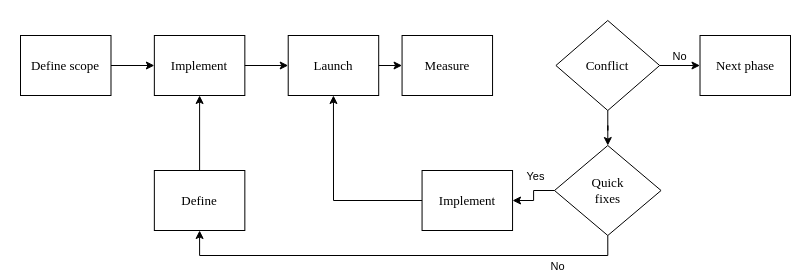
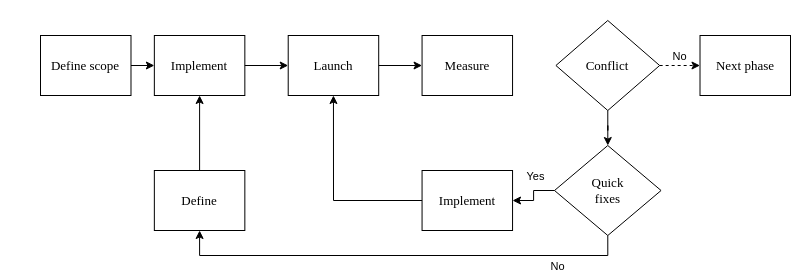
node "Define scope": moved (66, 66) -> (86, 66)
node "Measure": moved (447, 66) -> (467, 66)
edge "Conflict" -> "Next phase": style solid -> dashed
